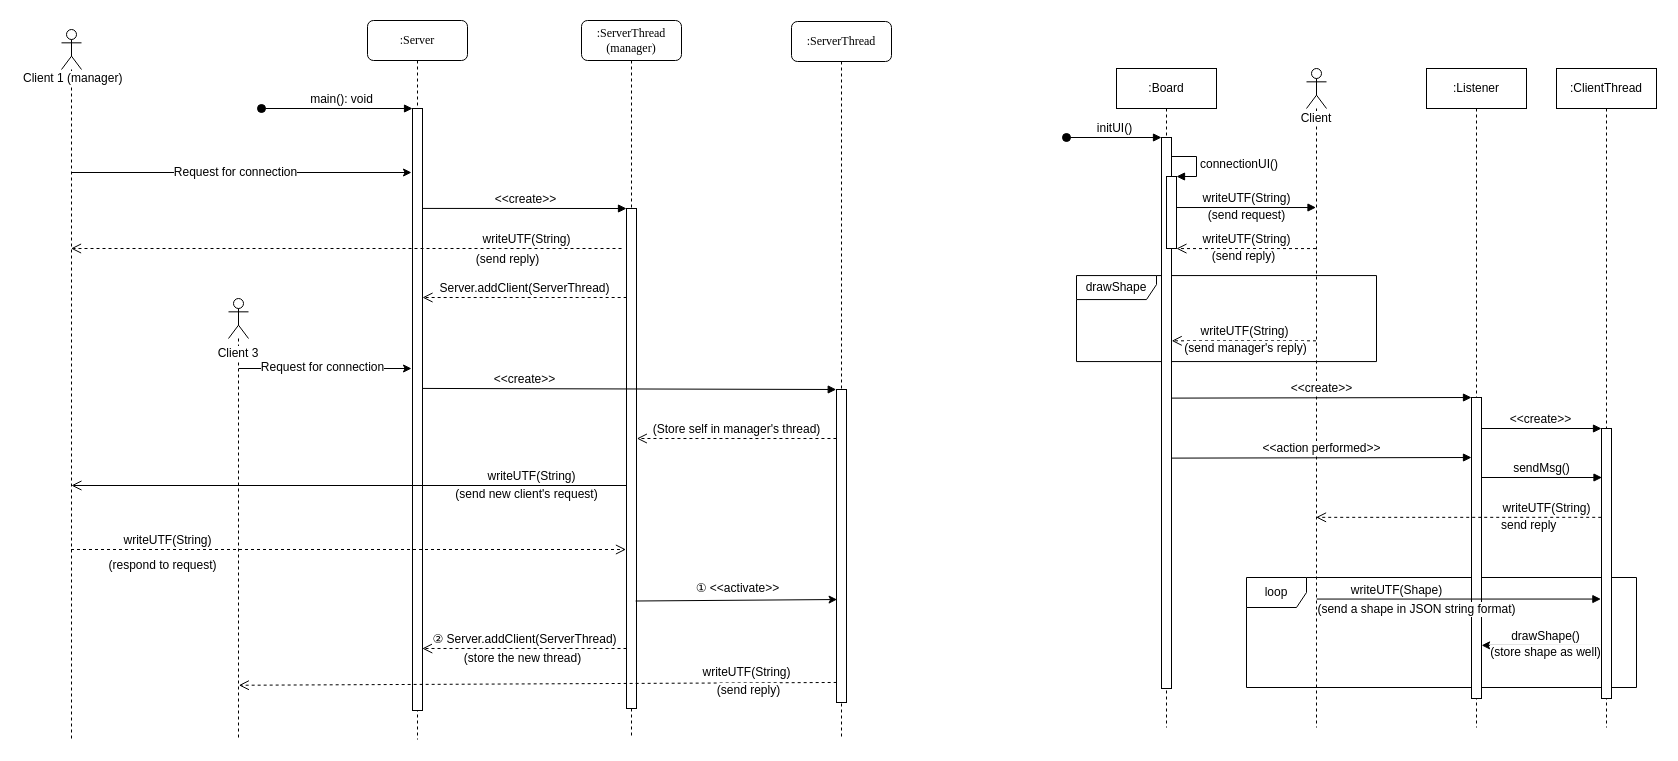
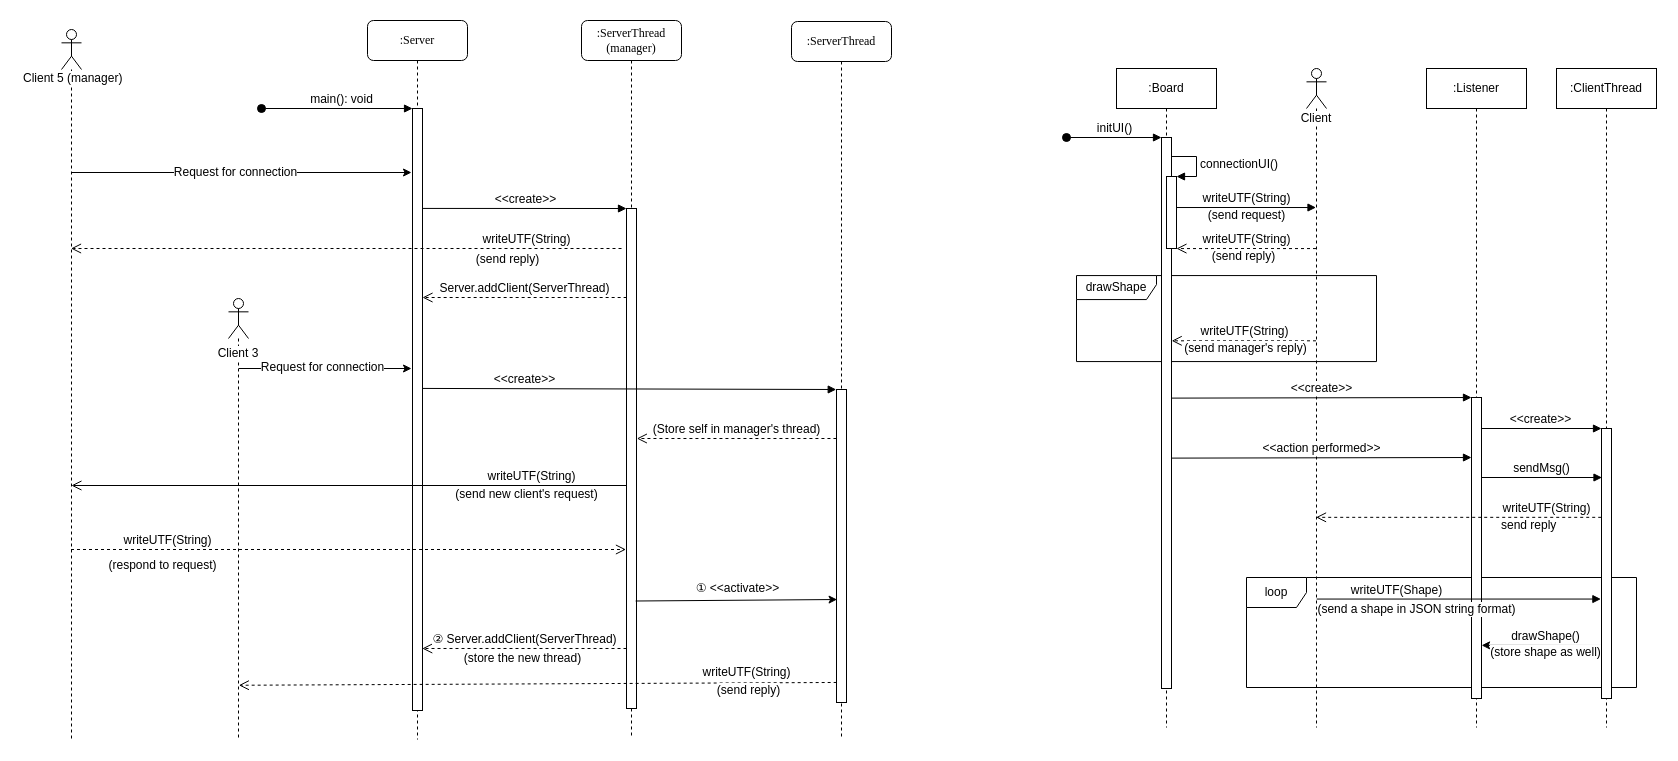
node "Client 1 (manager)": label "Client 1 (manager)" -> "Client 5 (manager)"
